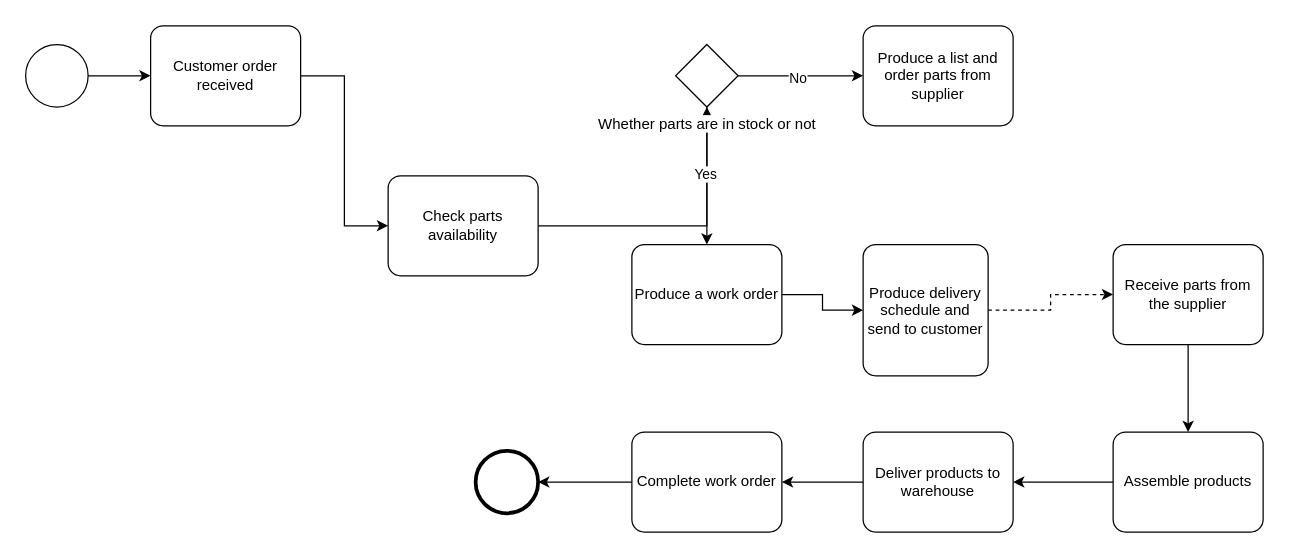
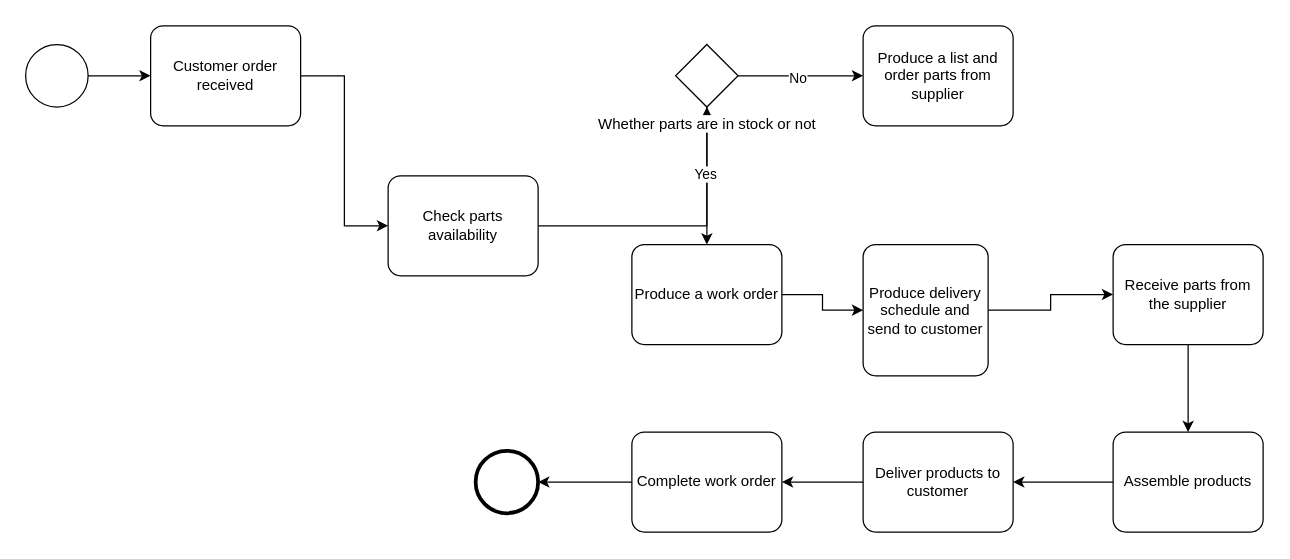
edge "Produce delivery schedule and send to customer" -> "Receive parts from the supplier": style dashed -> solid
node "Deliver products to warehouse": label "Deliver products to warehouse" -> "Deliver products to customer"
